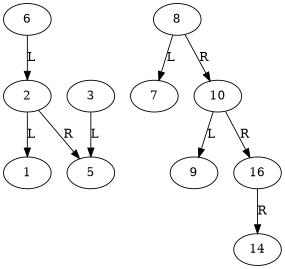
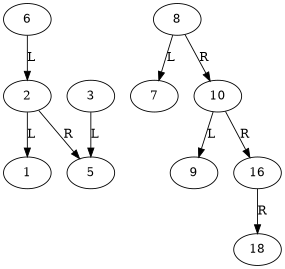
node "14": label "14" -> "18"
